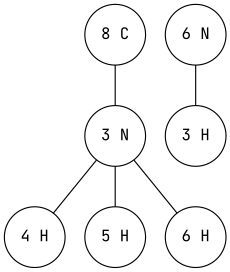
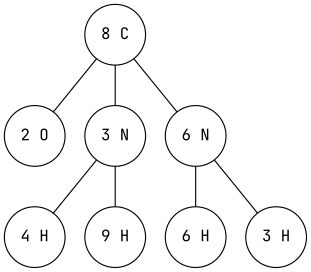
edge "8 C" -- "6 N": added
node "2 O": added
edge "3 N" -- "6 H": now "6 N" -- "6 H"
node "5 H": label "5 H" -> "9 H"
